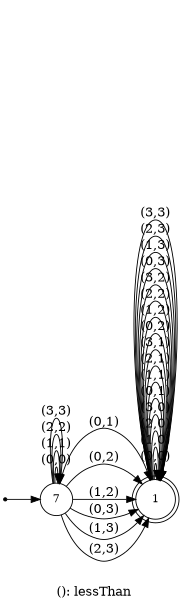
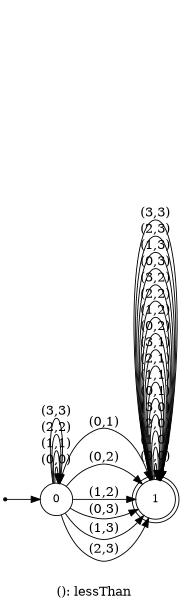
node "7": label "7" -> "0"
